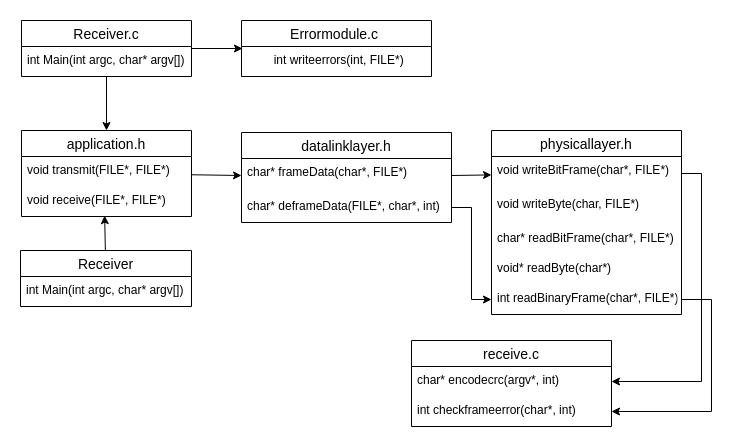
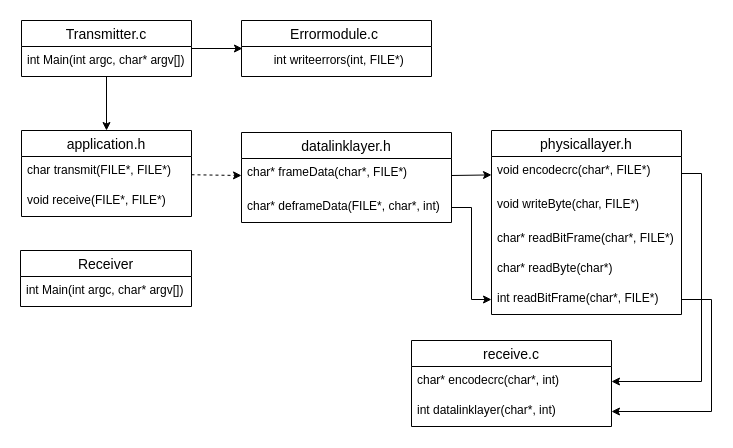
node "Receiver.c": label "Receiver.c" -> "Transmitter.c"
node "void transmit(FILE*, FILE*)": label "void transmit(FILE*, FILE*)" -> "char transmit(FILE*, FILE*)"
node "void writeBitFrame(char*, FILE*)": label "void writeBitFrame(char*, FILE*)" -> "void encodecrc(char*, FILE*)"
edge "application.h" -> "char* frameData(char*, FILE*)": style solid -> dashed
edge "Receiver" -> "void receive(FILE*, FILE*)": removed
node "void* readByte(char*)": label "void* readByte(char*)" -> "char* readByte(char*)"
node "int readBinaryFrame(char*, FILE*)": label "int readBinaryFrame(char*, FILE*)" -> "int readBitFrame(char*, FILE*)"
node "char* encodecrc(argv*, int)": label "char* encodecrc(argv*, int)" -> "char* encodecrc(char*, int)"
node "int checkframeerror(char*, int)": label "int checkframeerror(char*, int)" -> "int datalinklayer(char*, int)"
